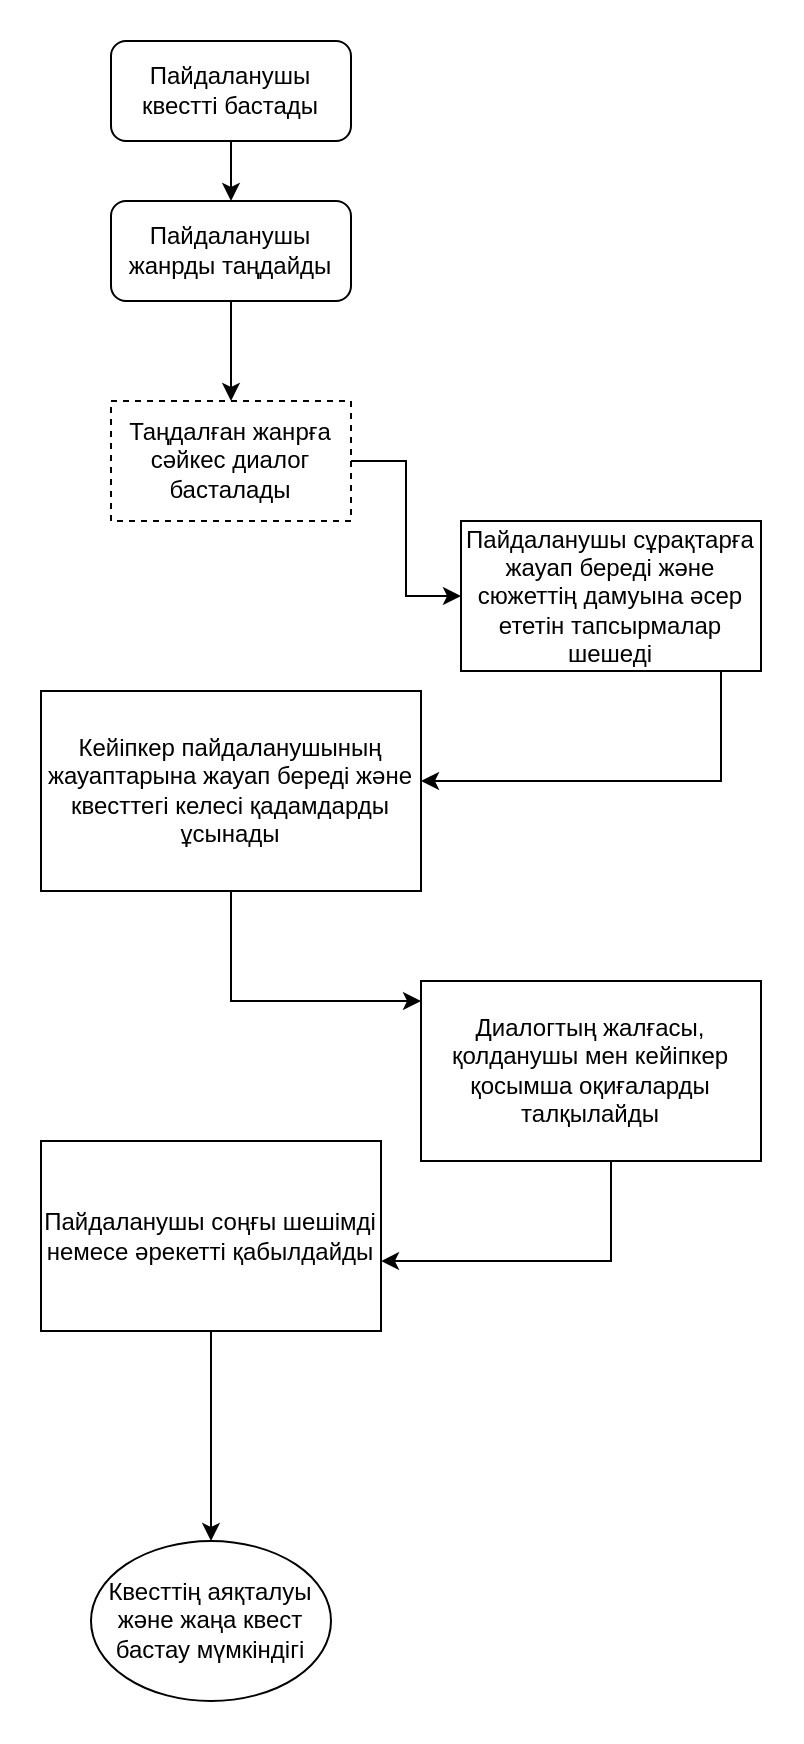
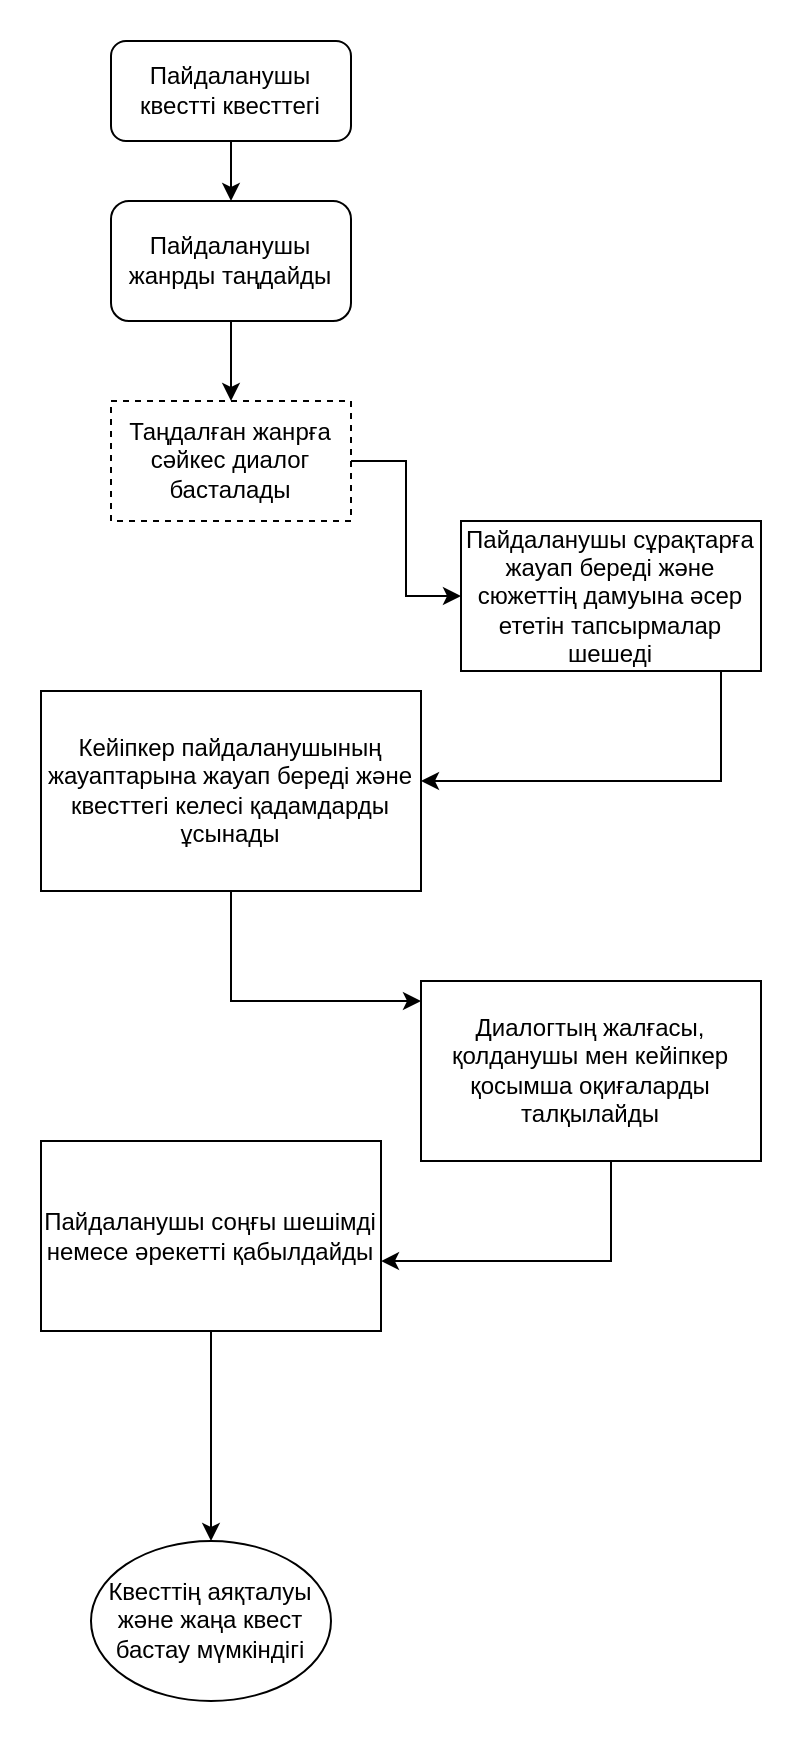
node "Пайдаланушы квестті бастады": label "Пайдаланушы квестті бастады" -> "Пайдаланушы квестті квесттегі"
node "Пайдаланушы жанрды таңдайды": size 240x100 -> 240x120
